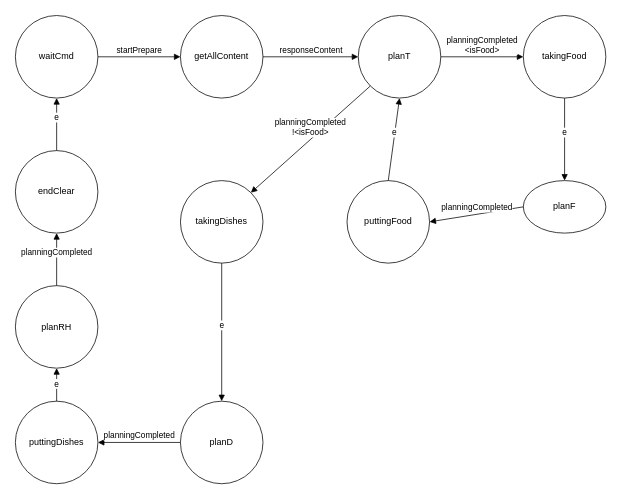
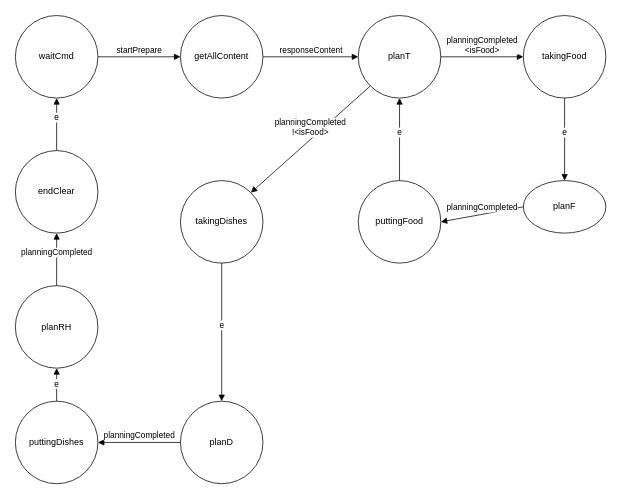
node "puttingFood": moved (388, 222) -> (399, 222)
